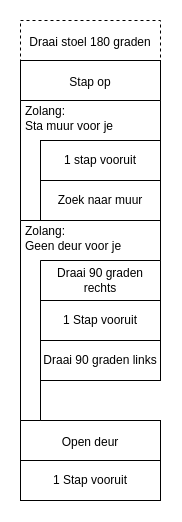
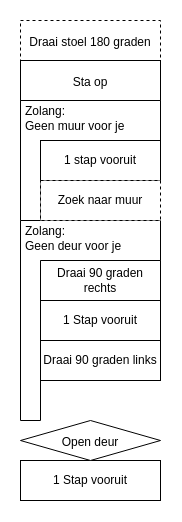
node "Stap op": label "Stap op" -> "Sta op"
node "Zolang: Sta muur voor je": label "Zolang: Sta muur voor je" -> "Zolang: Geen muur voor je"
node "Zoek naar muur": style solid -> dashed
node "Open deur": shape rectangle -> diamond
